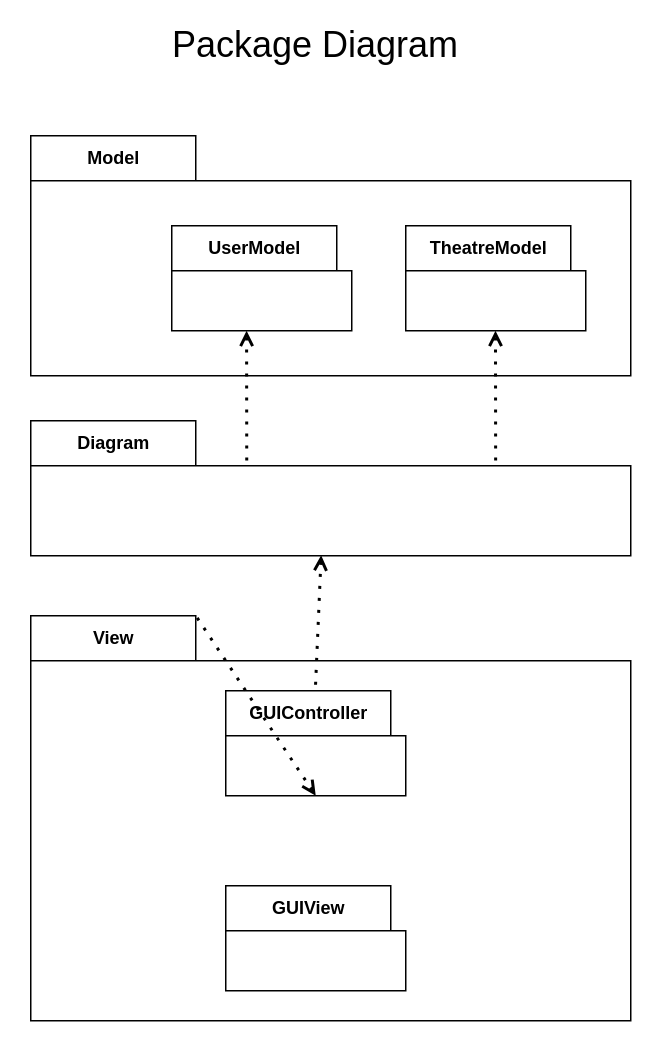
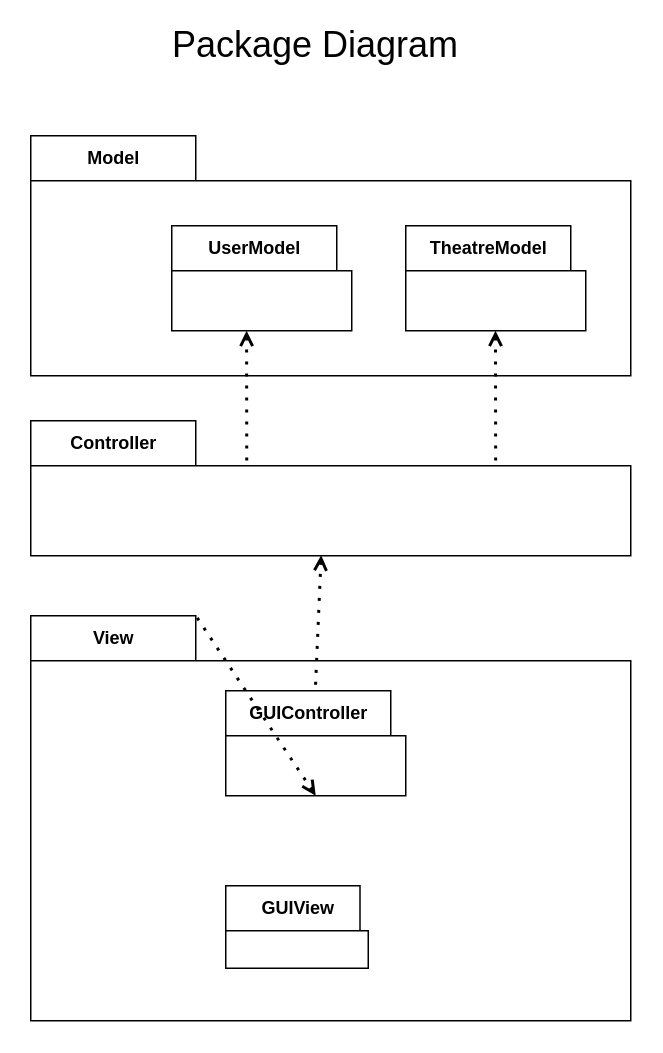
node "Diagram": label "Diagram" -> "Controller"
node "GUIView": size 180x105 -> 143x83
